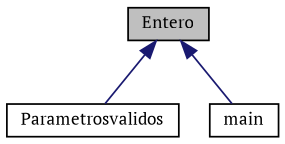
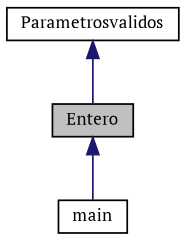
edge "Parametrosvalidos" -> "Entero": reversed
